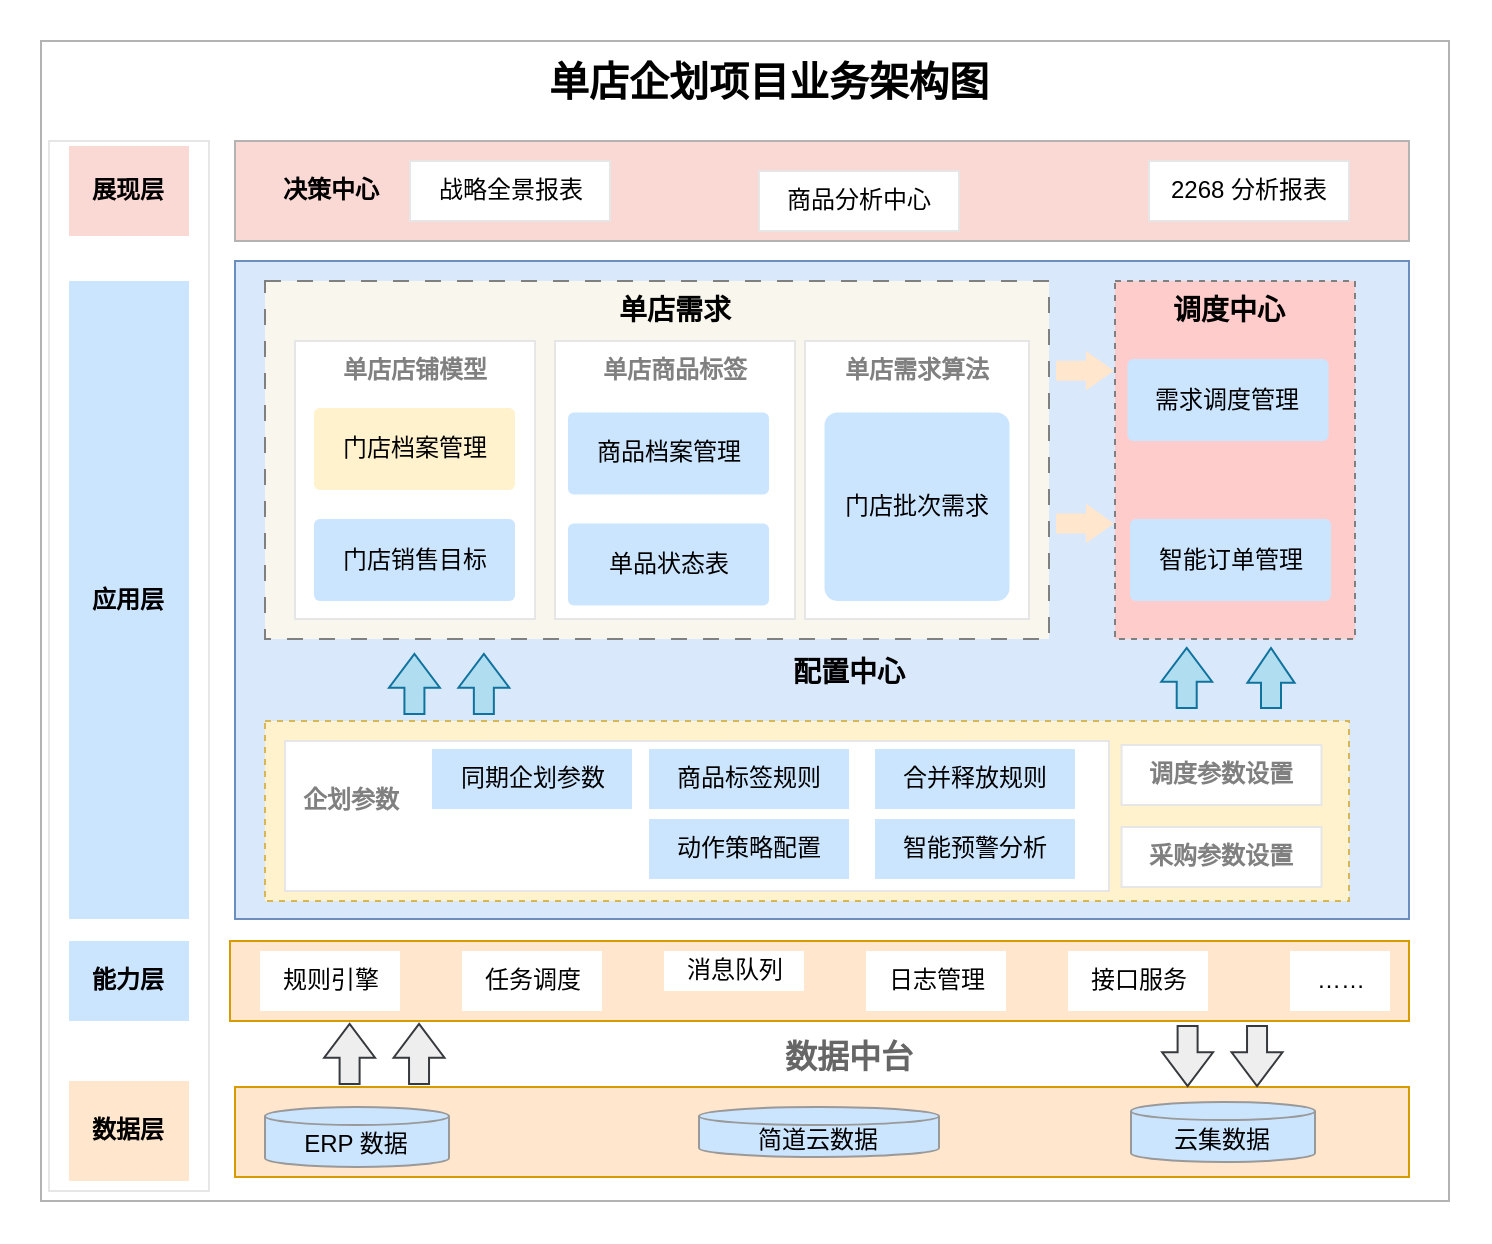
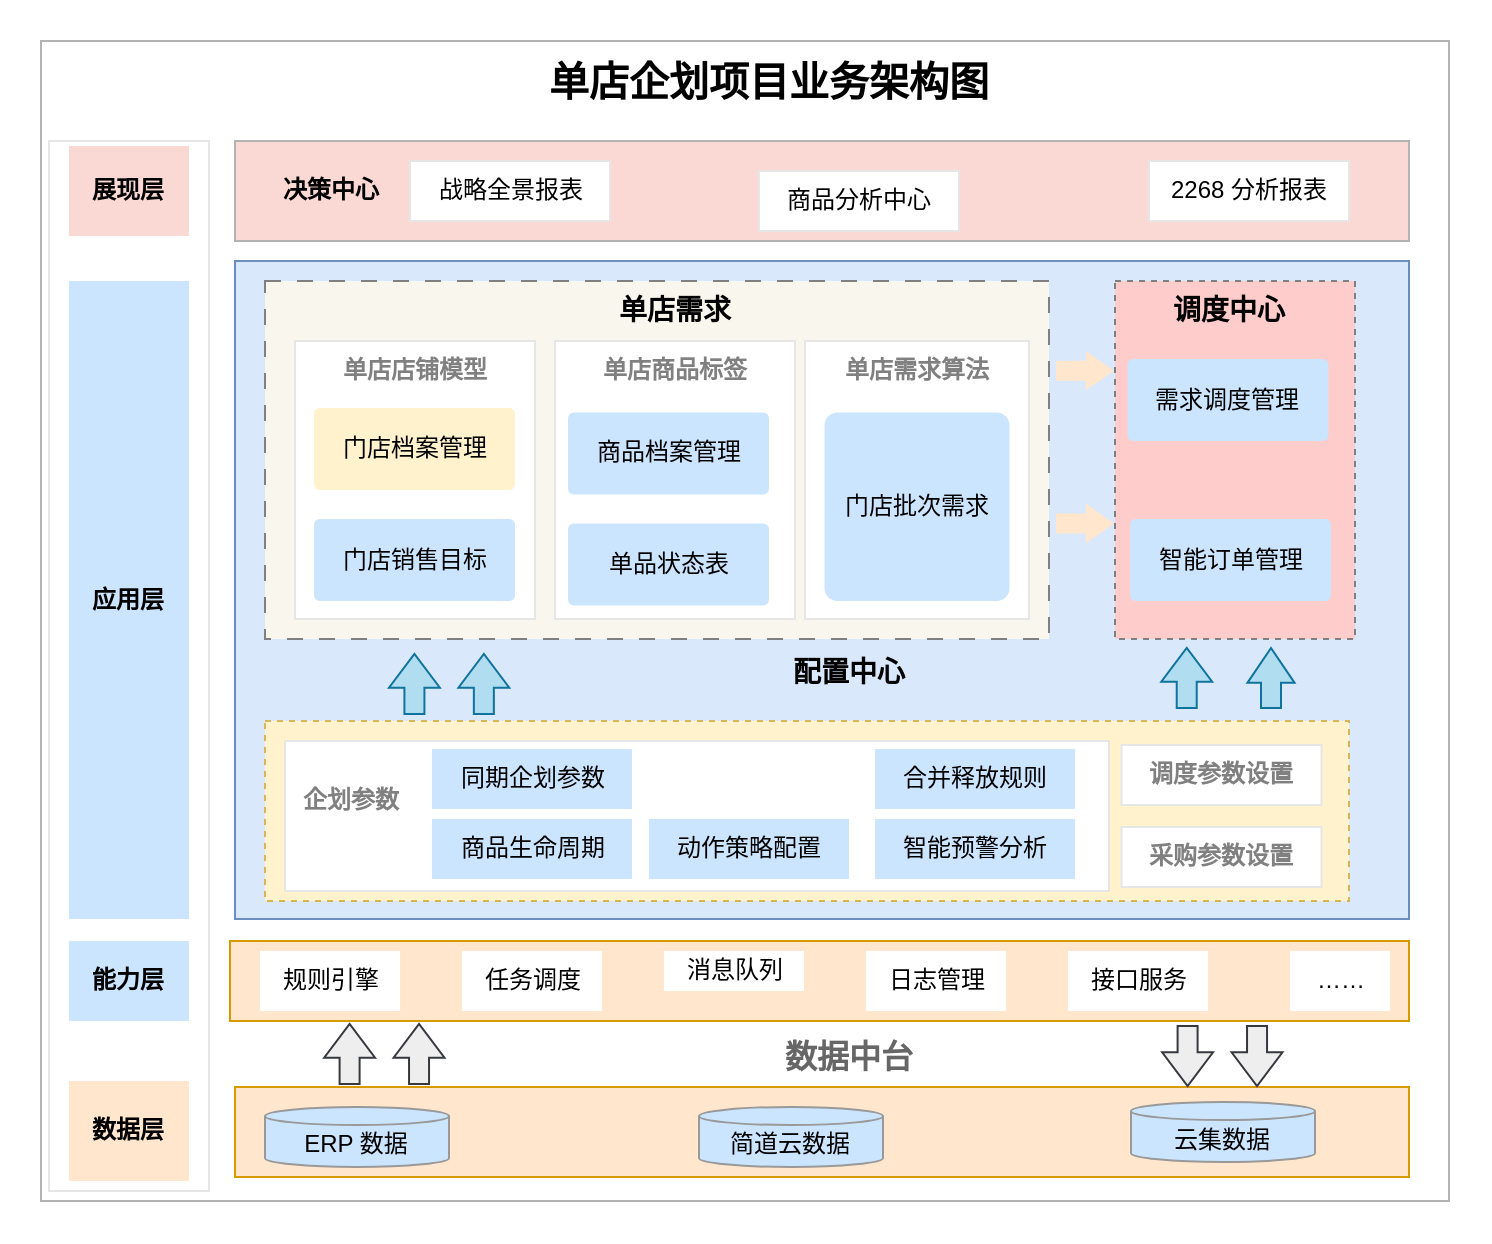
node "商品标签规则": removed
node "商品生命周期": added
node "简道云数据": size 240x50 -> 184x60
